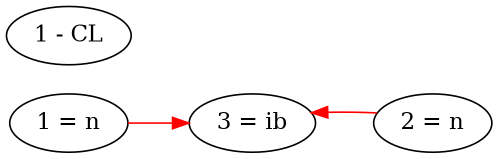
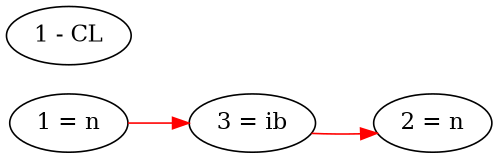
edge "2 = n" -> "3 = ib": reversed
